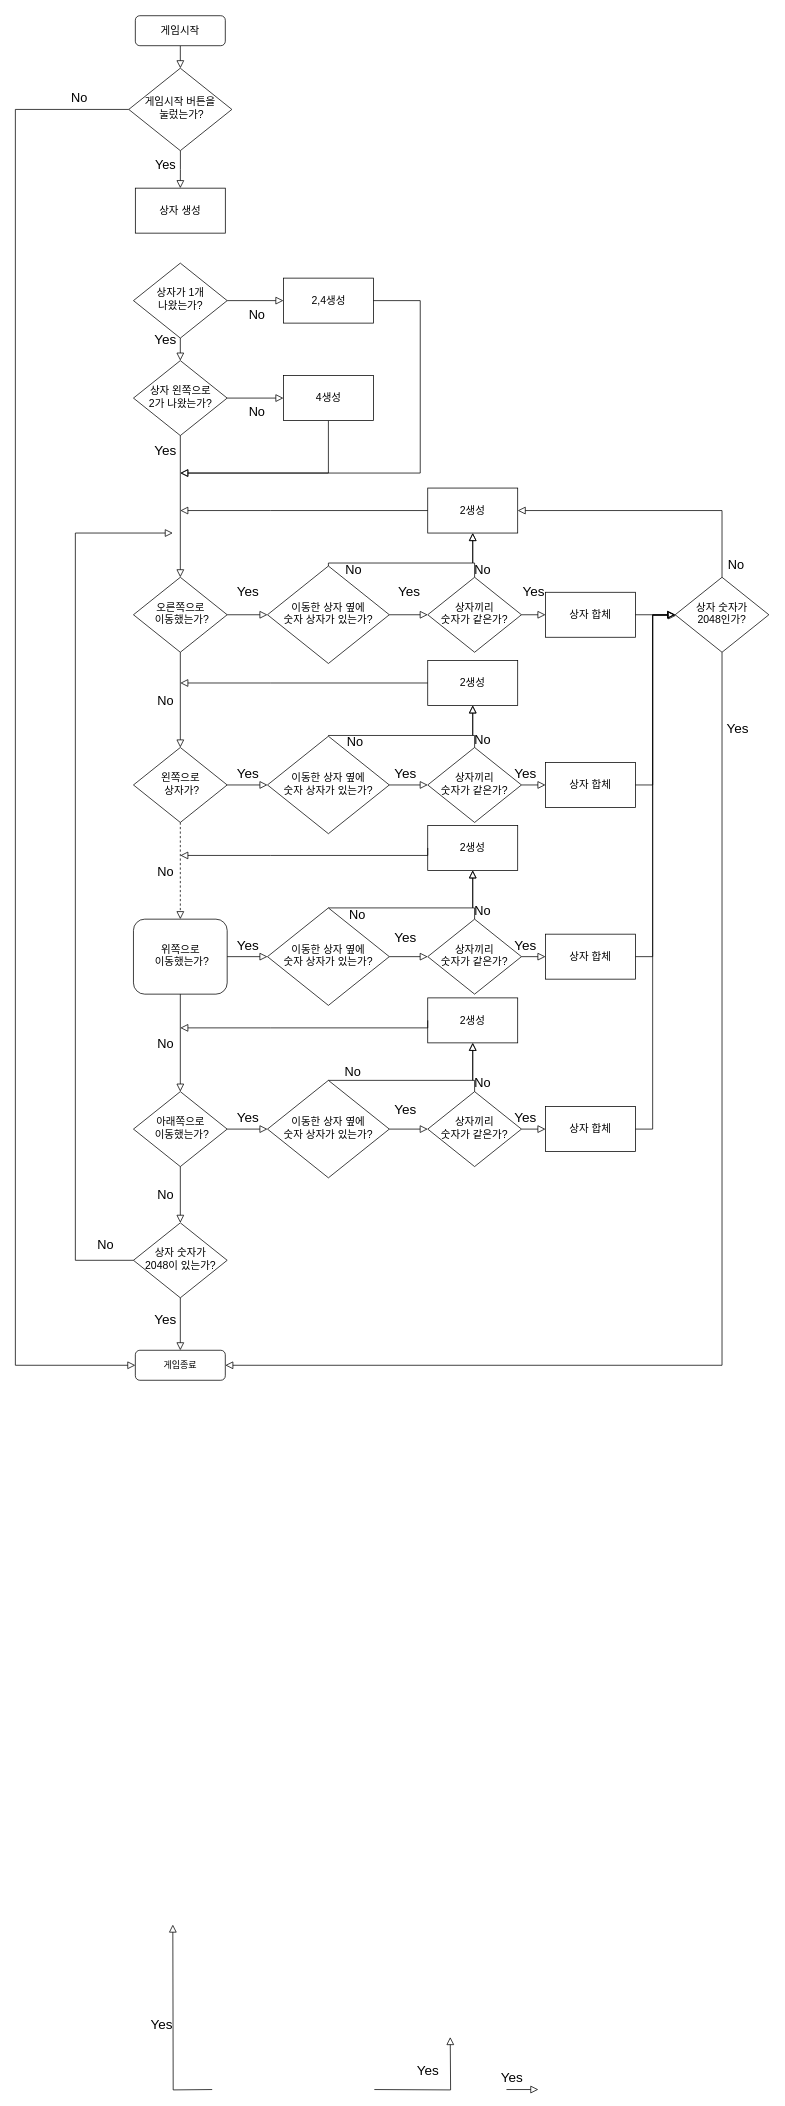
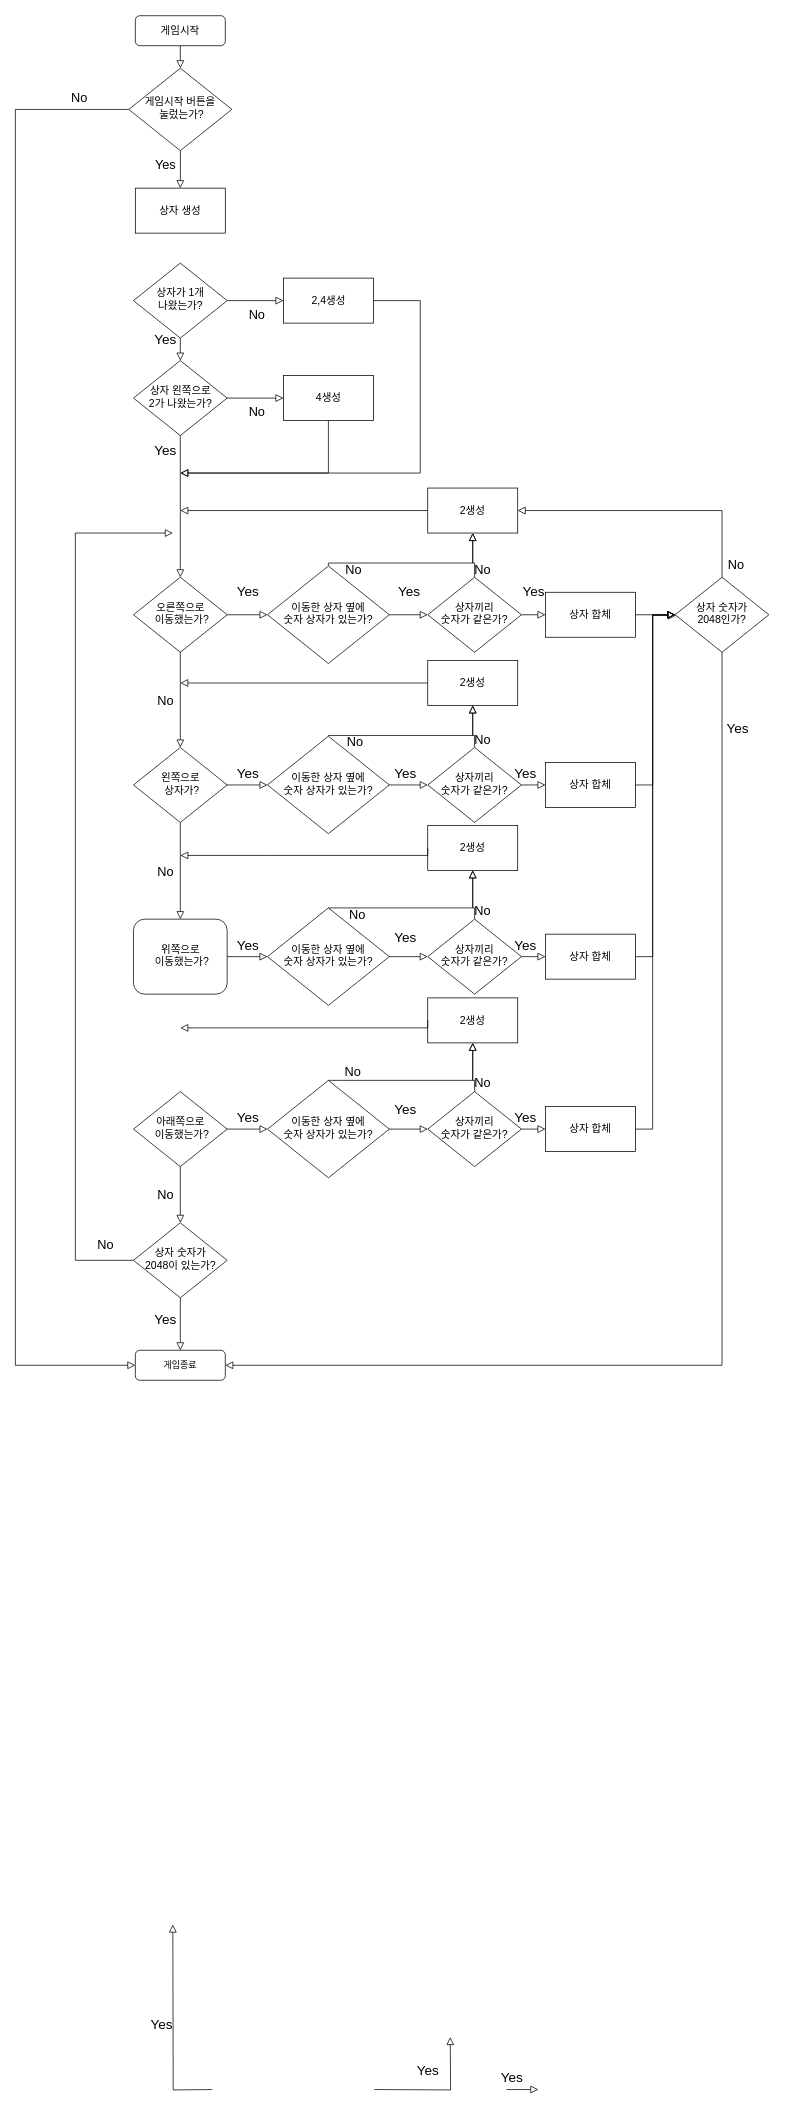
edge "왼쪽으로 상자가?" -> "위쪽으로 이동했는가?": style dashed -> solid
edge "위쪽으로 이동했는가?" -> "아래쪽으로 이동했는가?": removed, label "No"
